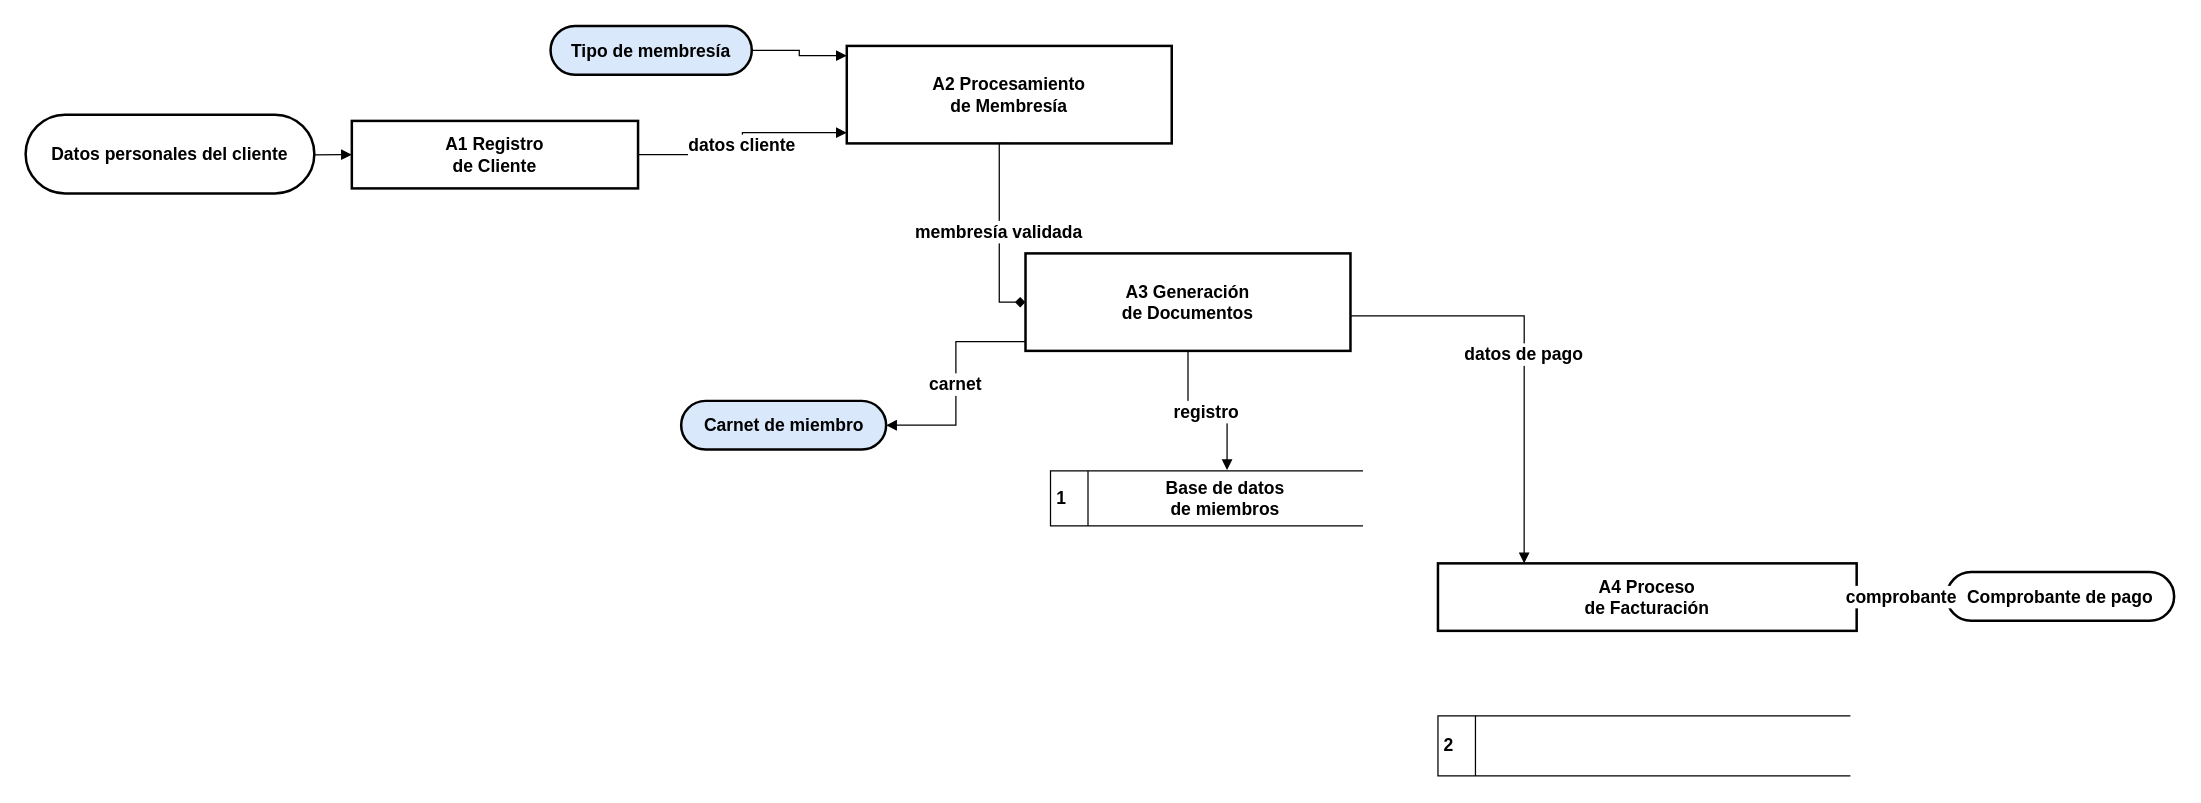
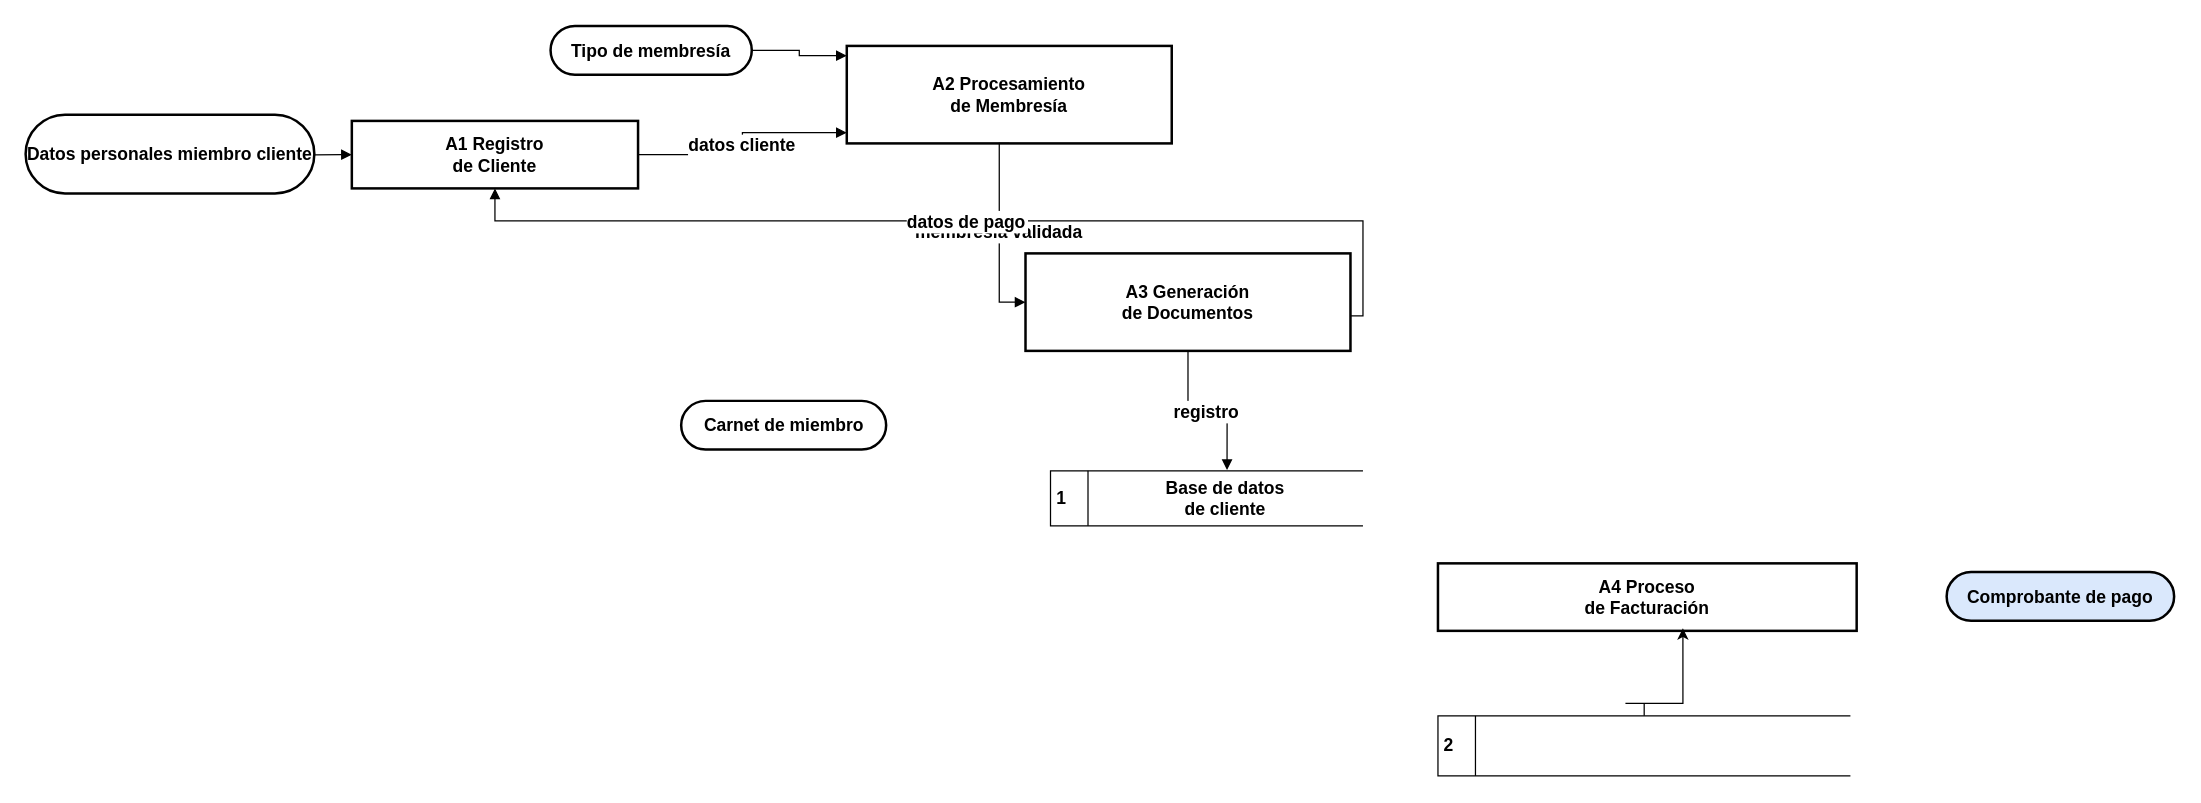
node "Tipo de membresía": fillcolor #dae8fc -> #ffffff
node "Datos personales del cliente": label "Datos personales del cliente" -> "Datos personales miembro cliente"
edge "A2 Procesamiento de Membresía" -> "A3 Generación de Documentos": arrowhead diamond -> block
edge "A3 Generación de Documentos" -> "A4 Proceso de Facturación": now "A3 Generación de Documentos" -> "A1 Registro de Cliente"
edge "A3 Generación de Documentos" -> "Carnet de miembro": removed, label "carnet"
node "Carnet de miembro": fillcolor #dae8fc -> #ffffff
node "Base de datosde miembros": label "Base de datosde miembros" -> "Base de datosde cliente"
edge "A4 Proceso de Facturación" -> "Comprobante de pago": removed, label "comprobante"
node "Comprobante de pago": fillcolor #ffffff -> #dae8fc
edge "2" -> "A4 Proceso de Facturación": added
